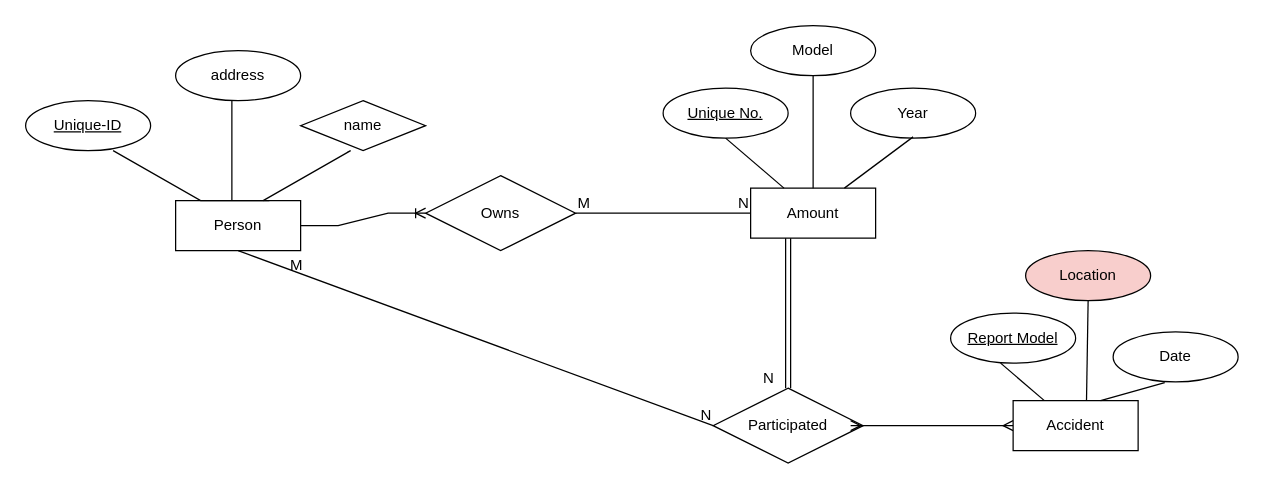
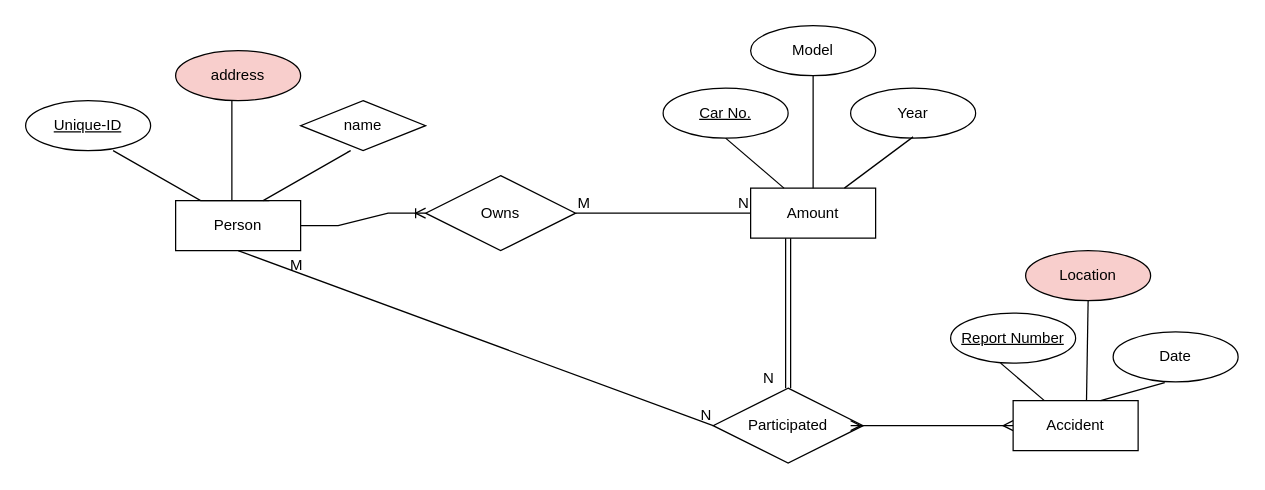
node "address": fillcolor #ffffff -> #f8cecc
node "Unique No.": label "Unique No." -> "Car No."
node "Report Model": label "Report Model" -> "Report Number"
